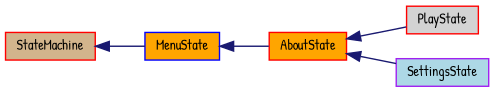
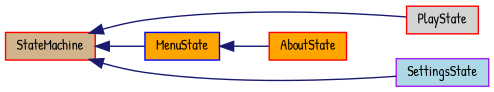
edge "PlayState" -> "AboutState": now "PlayState" -> "StateMachine"
edge "SettingsState" -> "AboutState": now "SettingsState" -> "StateMachine"
